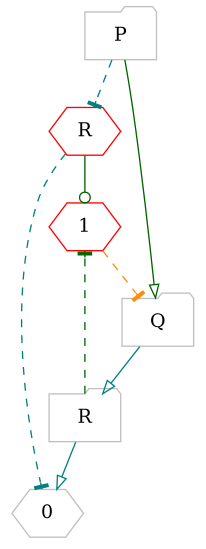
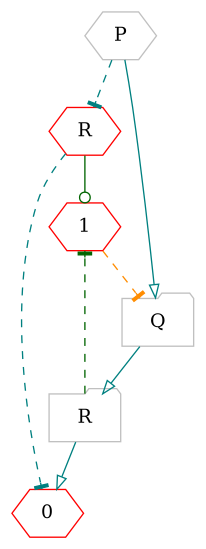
node "P": shape folder -> hexagon
edge "P" -> "Q": color darkgreen -> teal
node "0": color grey -> red
